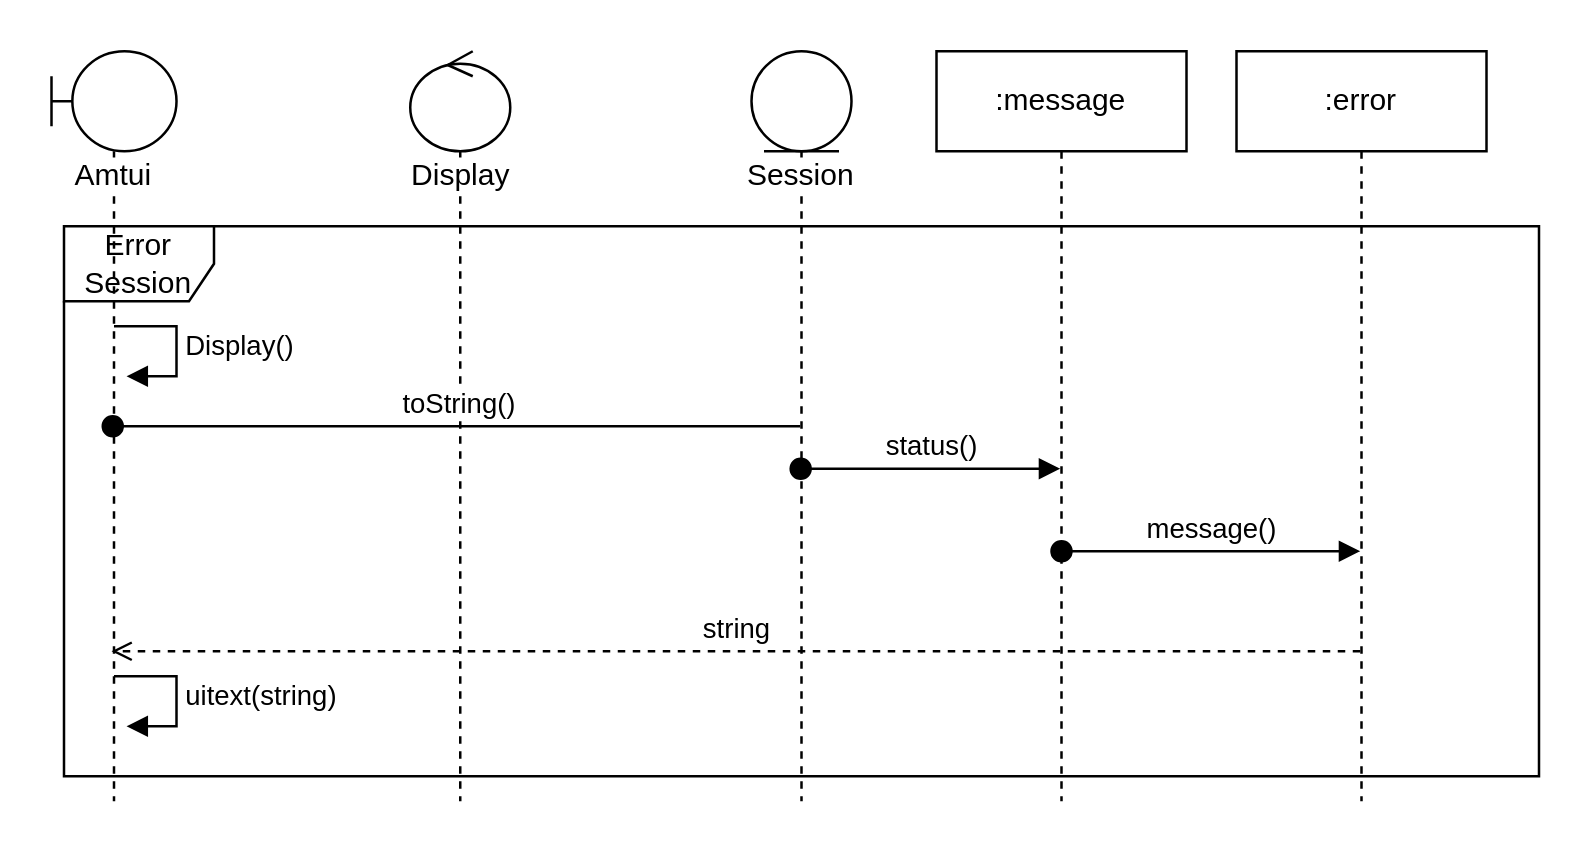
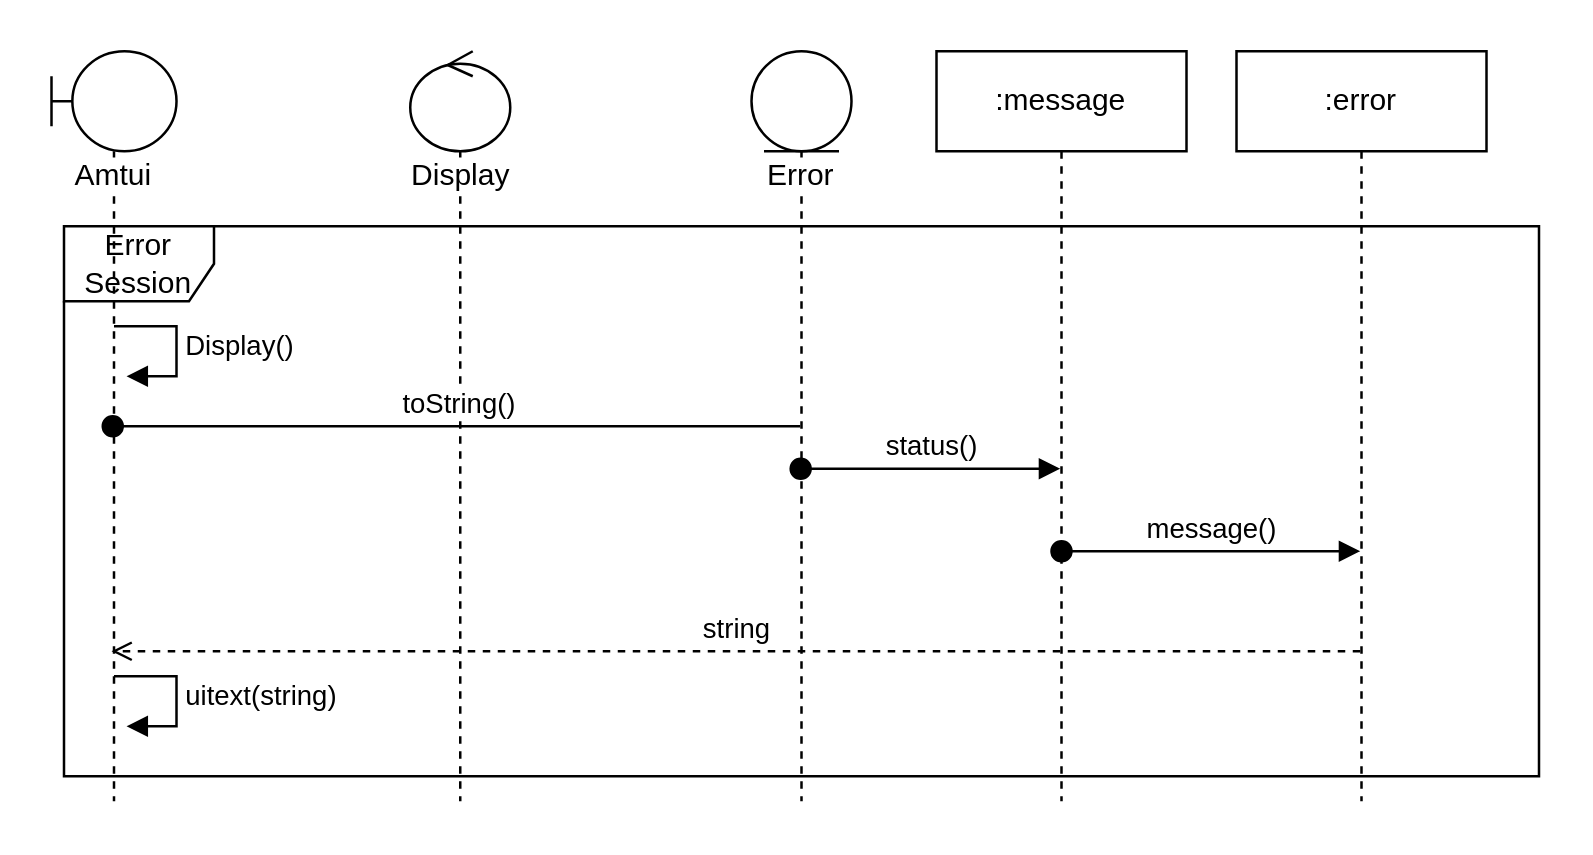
node "Session": label "Session" -> "Error"
